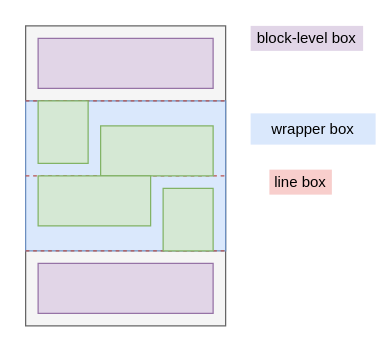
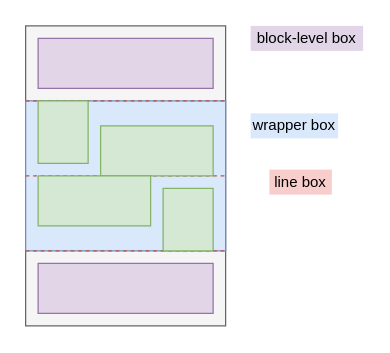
node "wrapper box": size 125x31 -> 88x25
